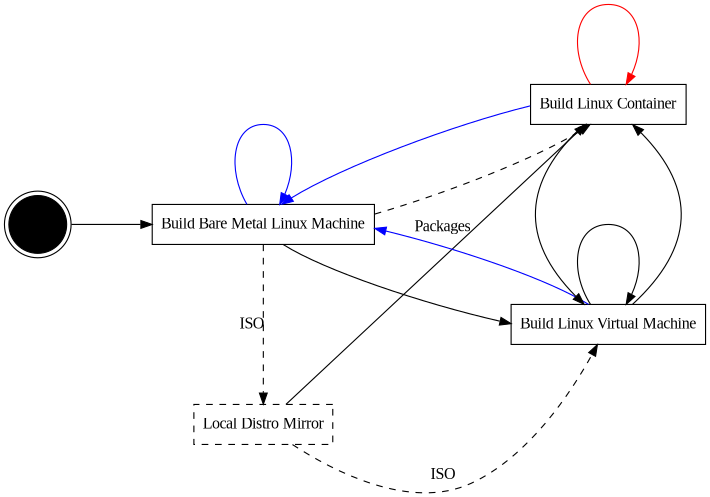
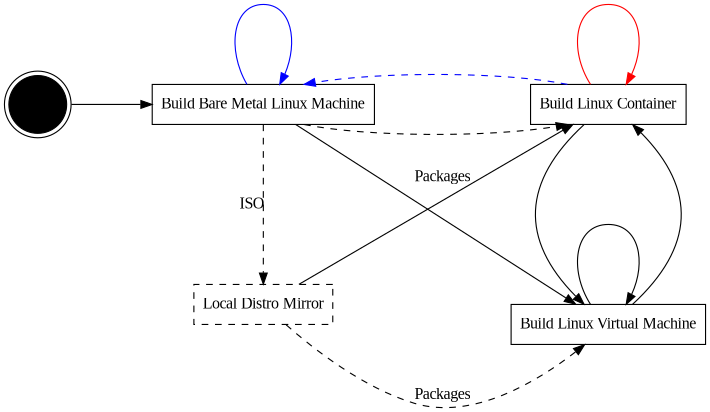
edge "Build Linux Container" -> "Build Bare Metal Linux Machine": style solid -> dashed
edge "Build Linux Virtual Machine" -> "Build Bare Metal Linux Machine": removed
edge "Local Distro Mirror" -> "Build Linux Virtual Machine": label "ISO" -> "Packages"
